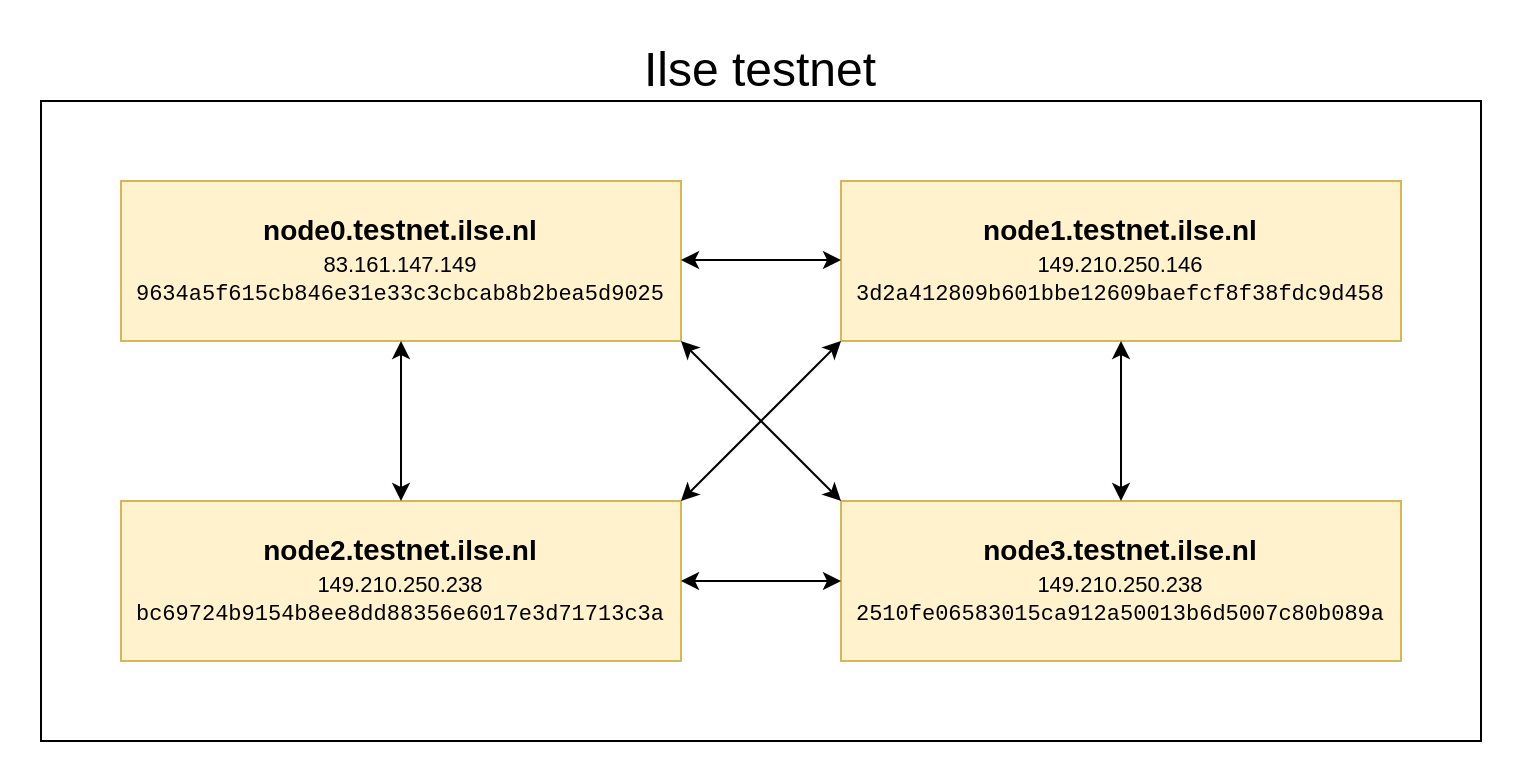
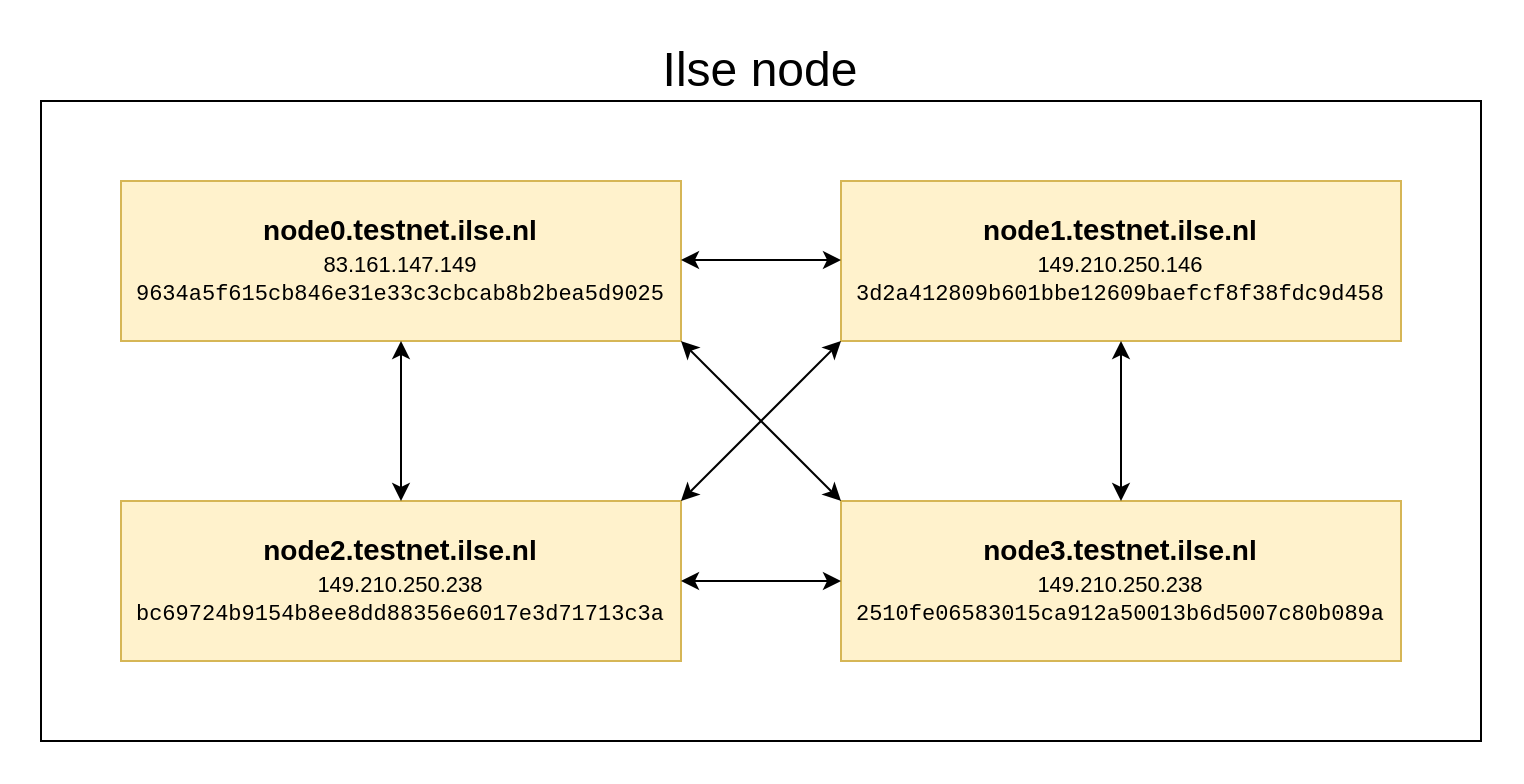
node "Ilse testnet": label "Ilse testnet" -> "Ilse node"
